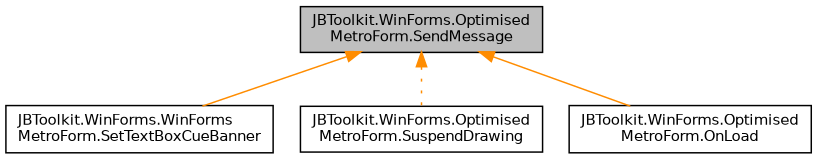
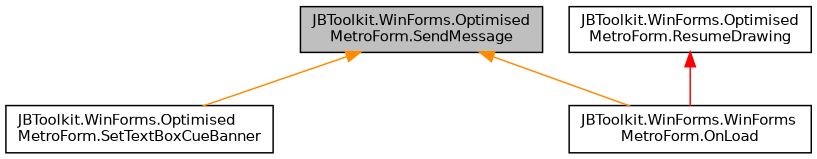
node "JBToolkit.WinForms.Optimised MetroForm.ResumeDrawing": added
node "JBToolkit.WinForms.WinForms MetroForm.SetTextBoxCueBanner": label "JBToolkit.WinForms.WinForms MetroForm.SetTextBoxCueBanner" -> "JBToolkit.WinForms.Optimised MetroForm.SetTextBoxCueBanner"
node "JBToolkit.WinForms.Optimised MetroForm.SuspendDrawing": removed
node "JBToolkit.WinForms.Optimised MetroForm.OnLoad": label "JBToolkit.WinForms.Optimised MetroForm.OnLoad" -> "JBToolkit.WinForms.WinForms MetroForm.OnLoad"
